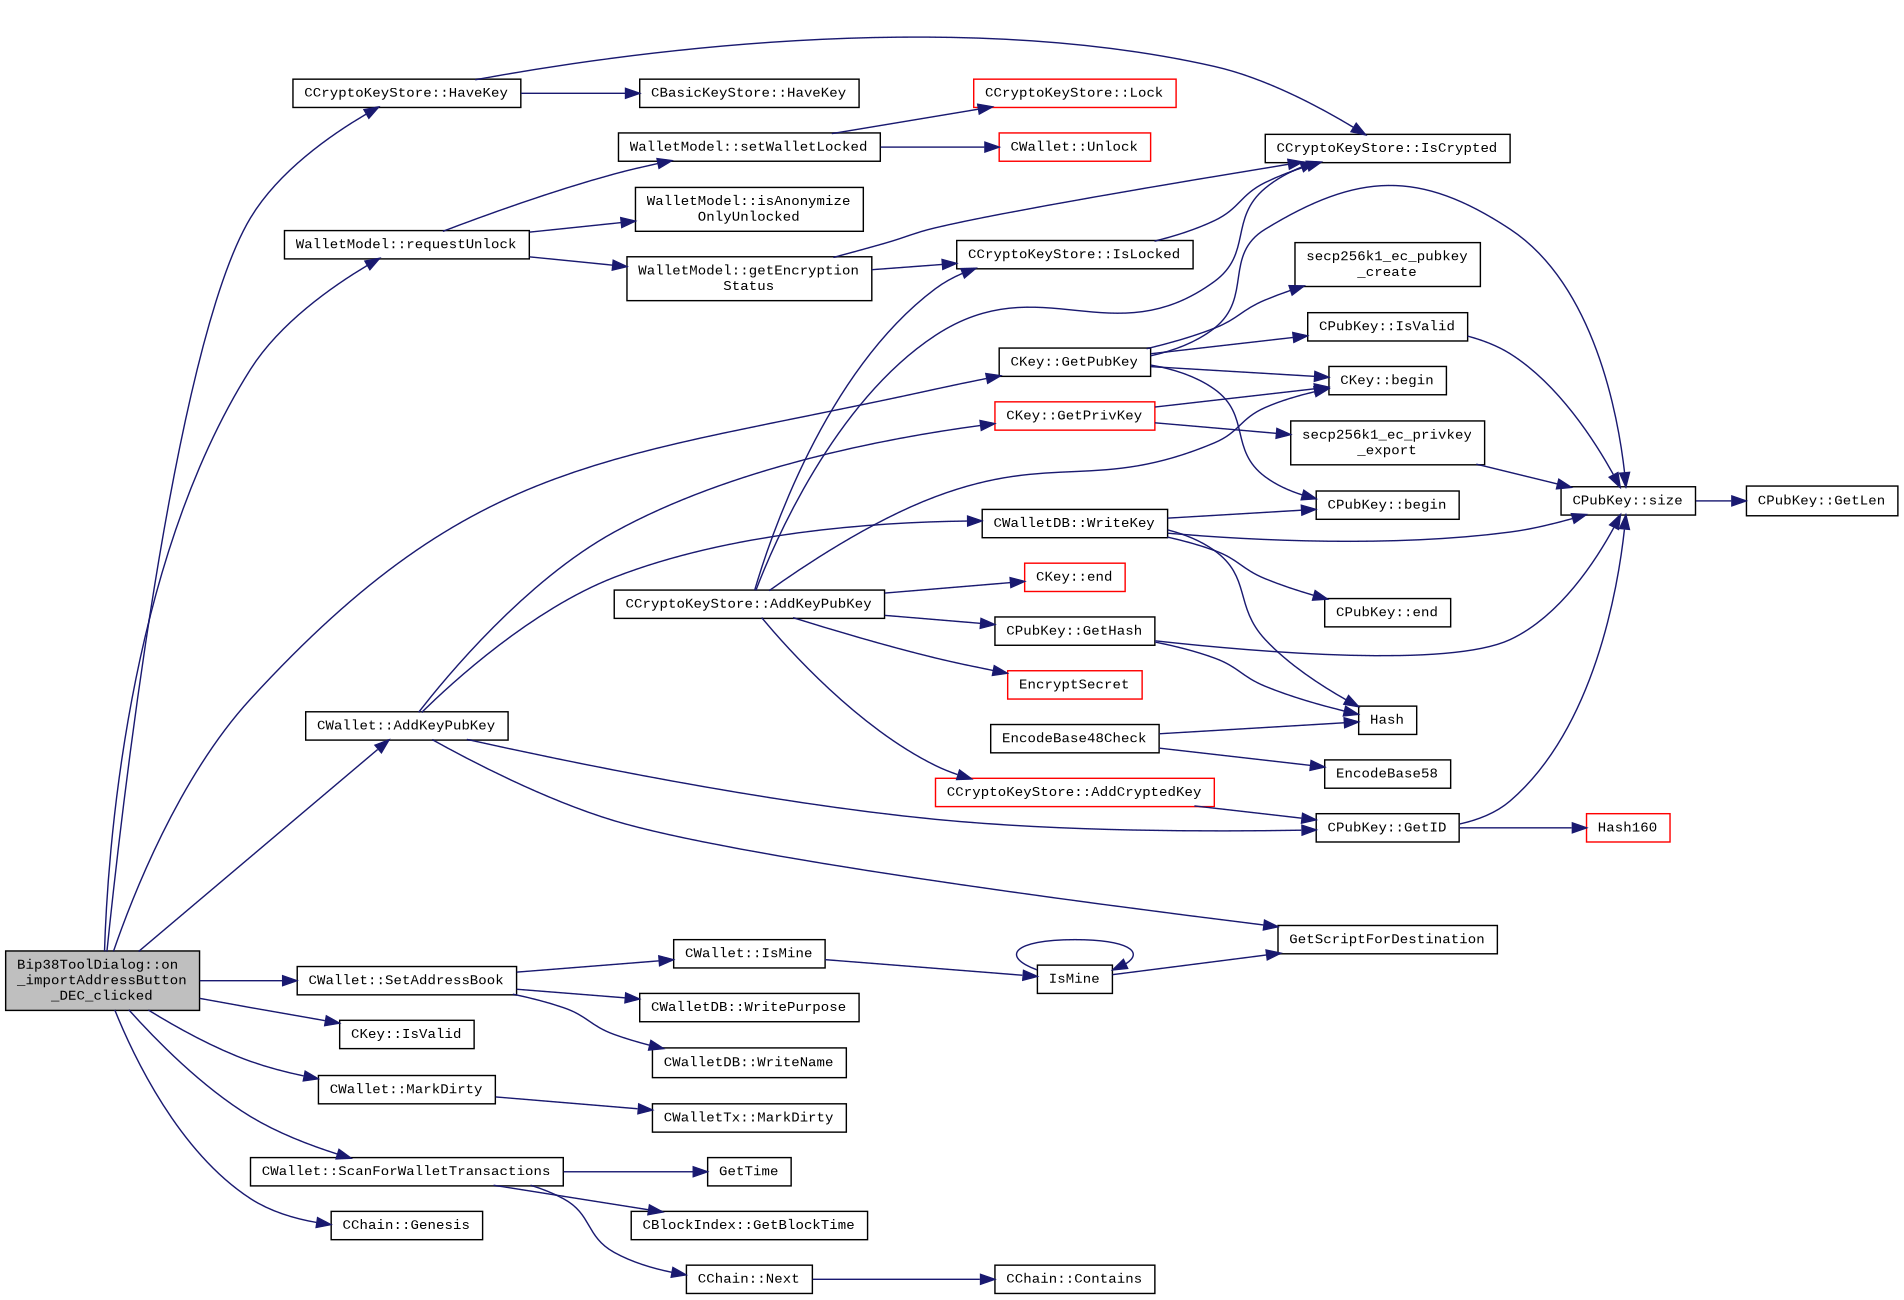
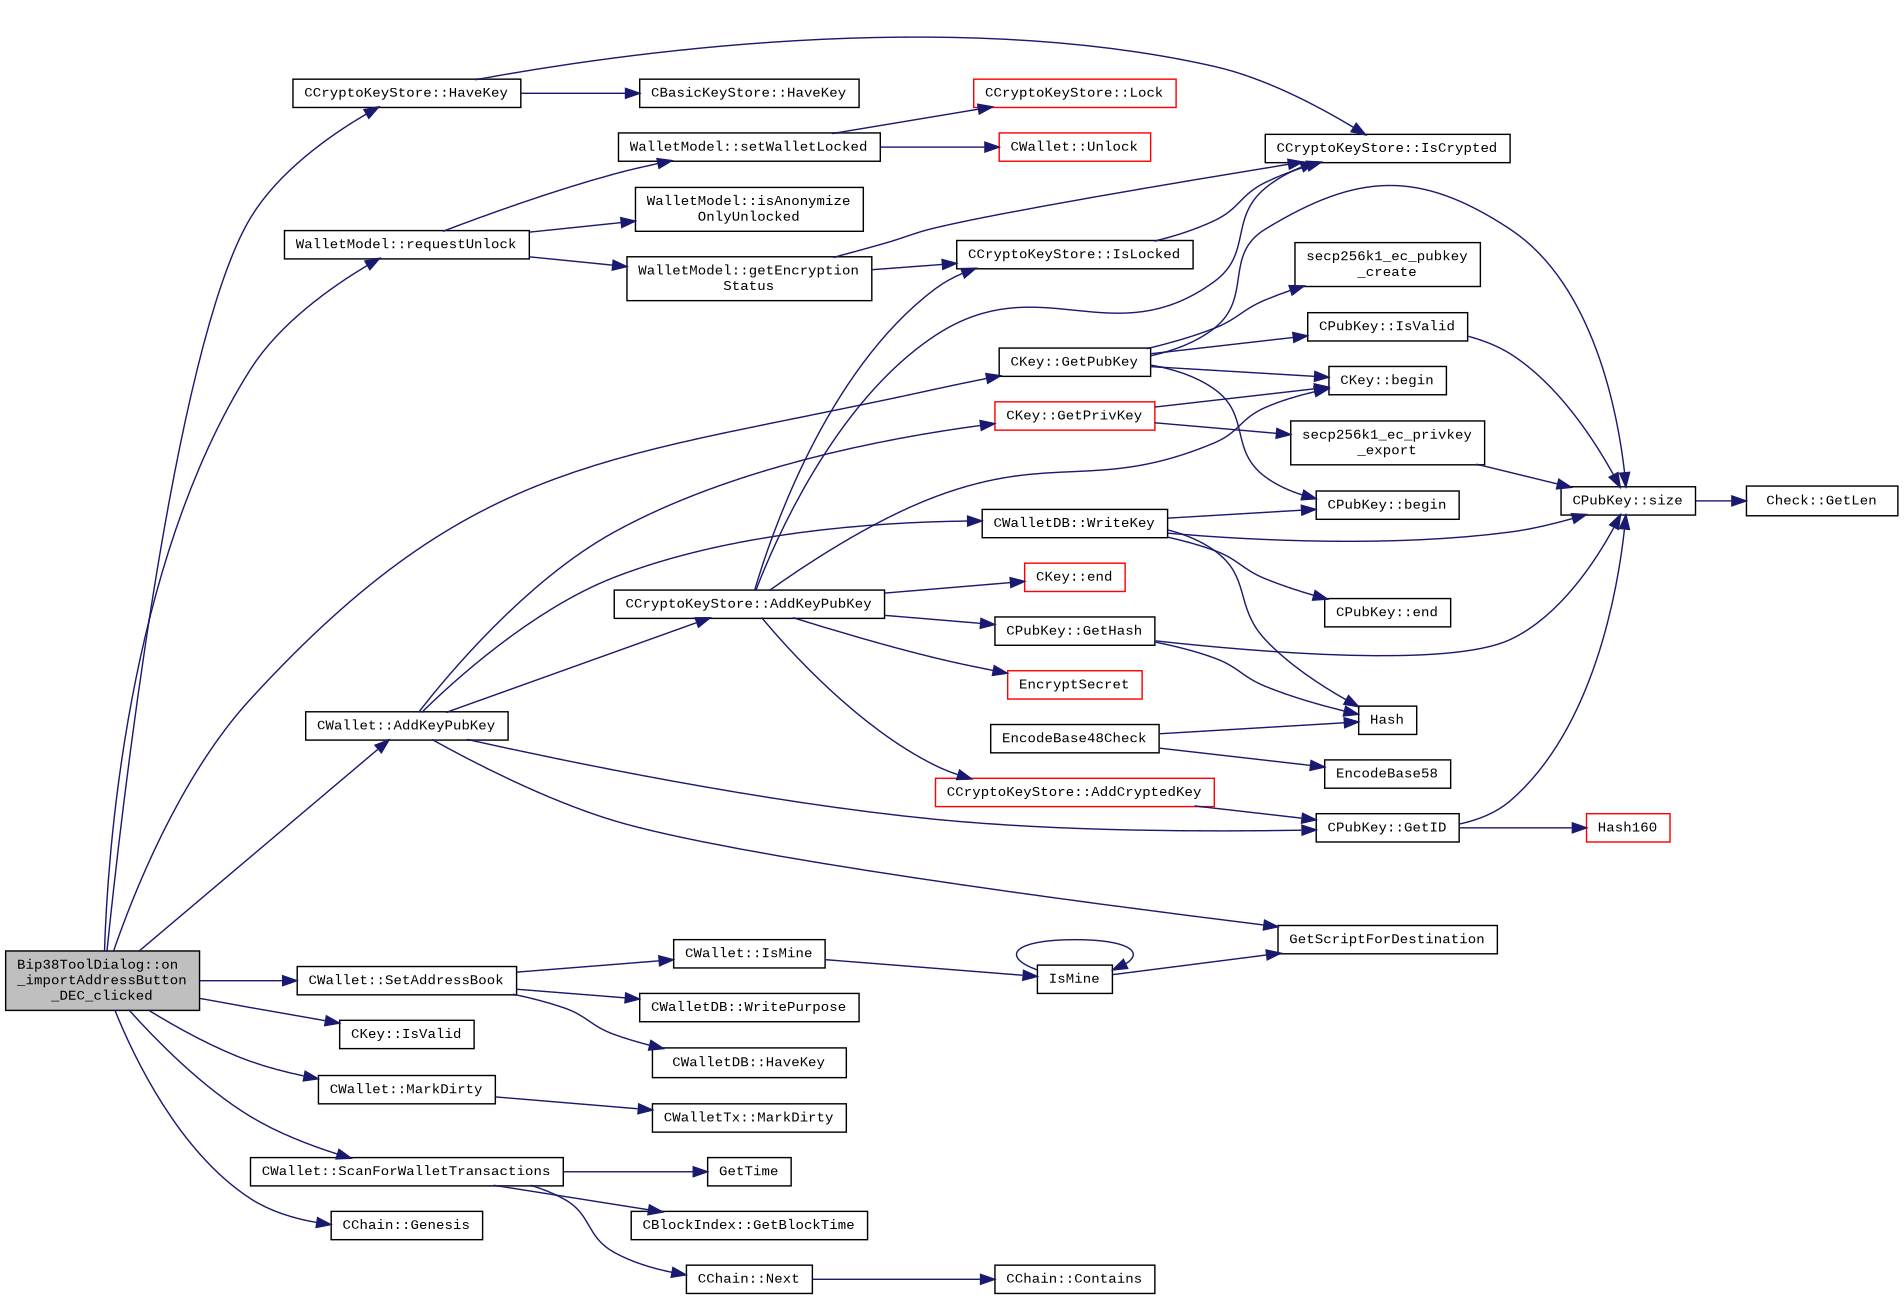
node "CPubKey::GetLen": label "CPubKey::GetLen" -> "Check::GetLen"
edge "CWallet::AddKeyPubKey" -> "CCryptoKeyStore::AddKeyPubKey": added
node "CWalletDB::WriteName": label "CWalletDB::WriteName" -> "CWalletDB::HaveKey"
